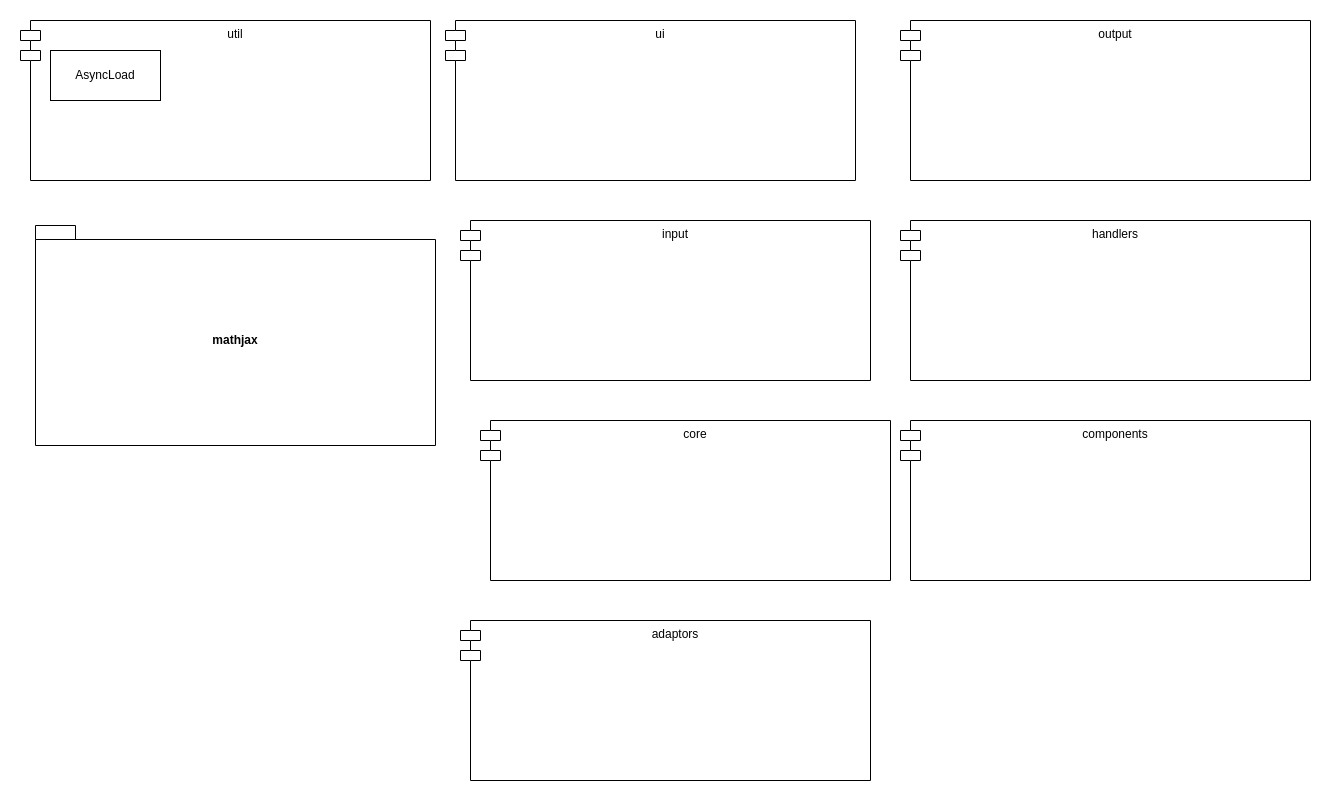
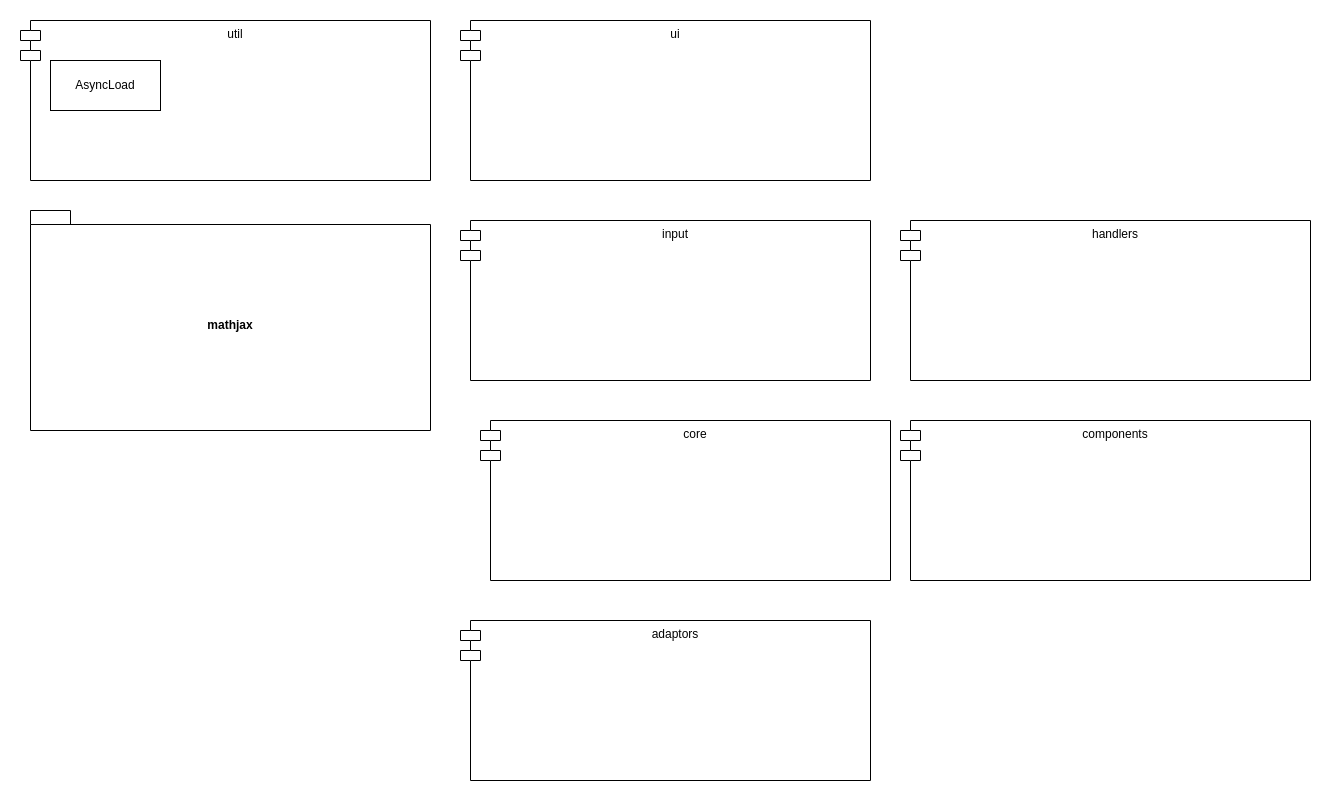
node "AsyncLoad": moved (106, 76) -> (106, 86)
node "ui": moved (651, 101) -> (666, 101)
node "output": removed
node "mathjax": moved (236, 336) -> (231, 321)
